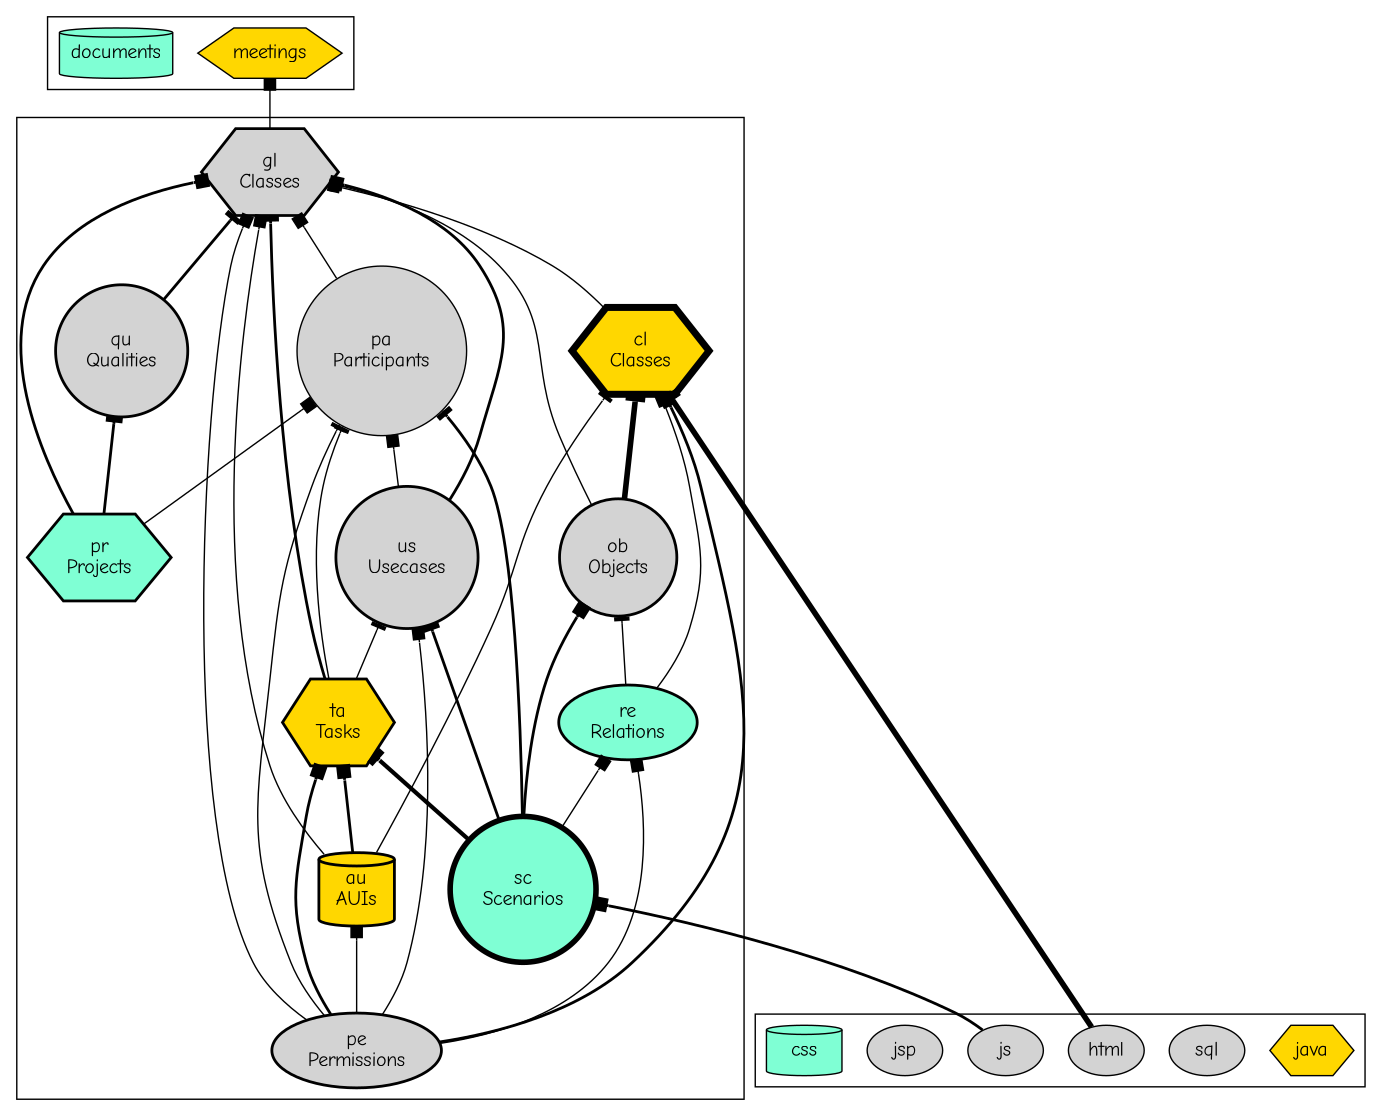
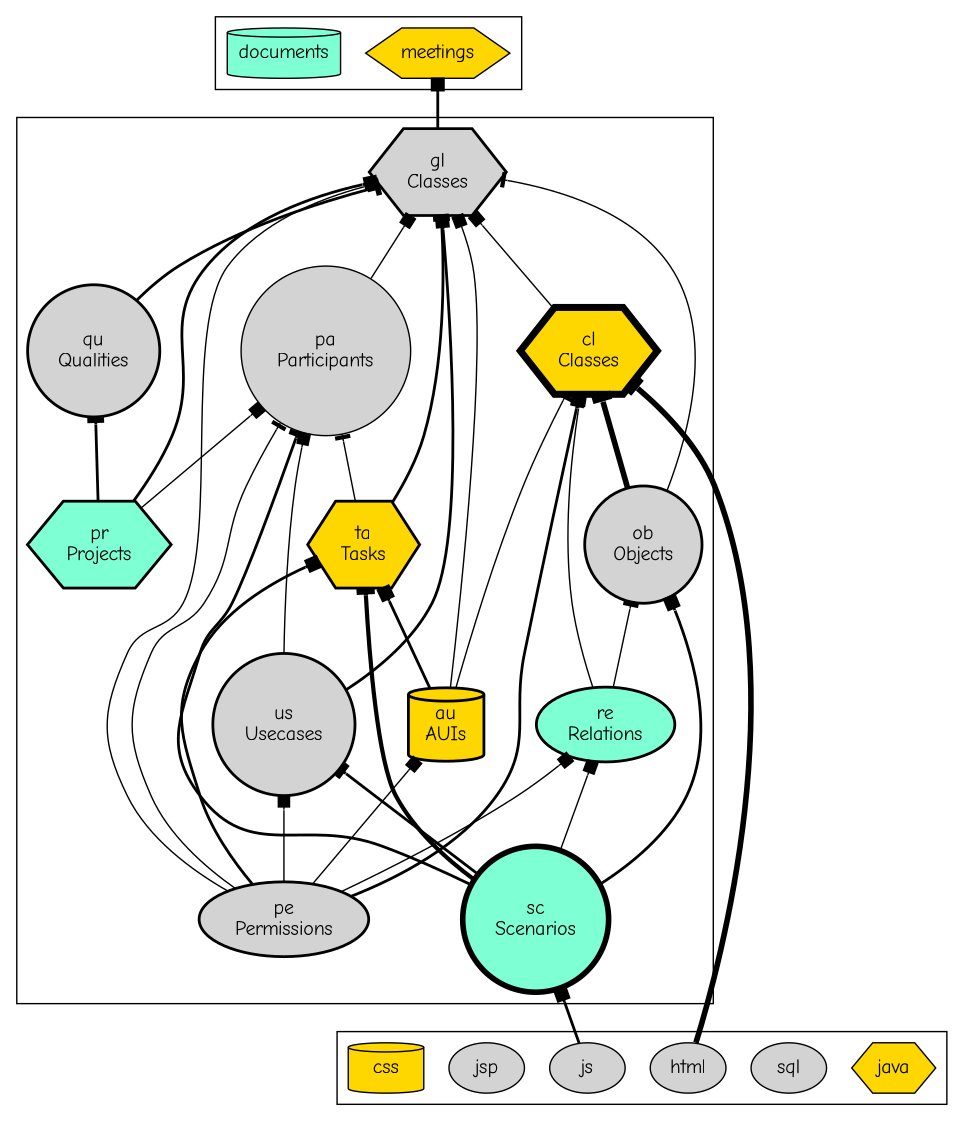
edge "gl Classes" -> "meetings": style solid -> bold
edge "ta Tasks" -> "us Usecases": removed
node "css": fillcolor aquamarine -> gold
